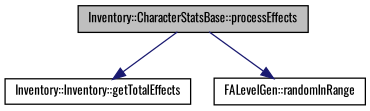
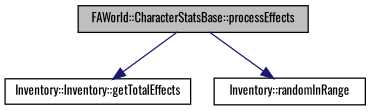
node "Inventory::CharacterStatsBase::processEffects": label "Inventory::CharacterStatsBase::processEffects" -> "FAWorld::CharacterStatsBase::processEffects"
node "FALevelGen::randomInRange": label "FALevelGen::randomInRange" -> "Inventory::randomInRange"
